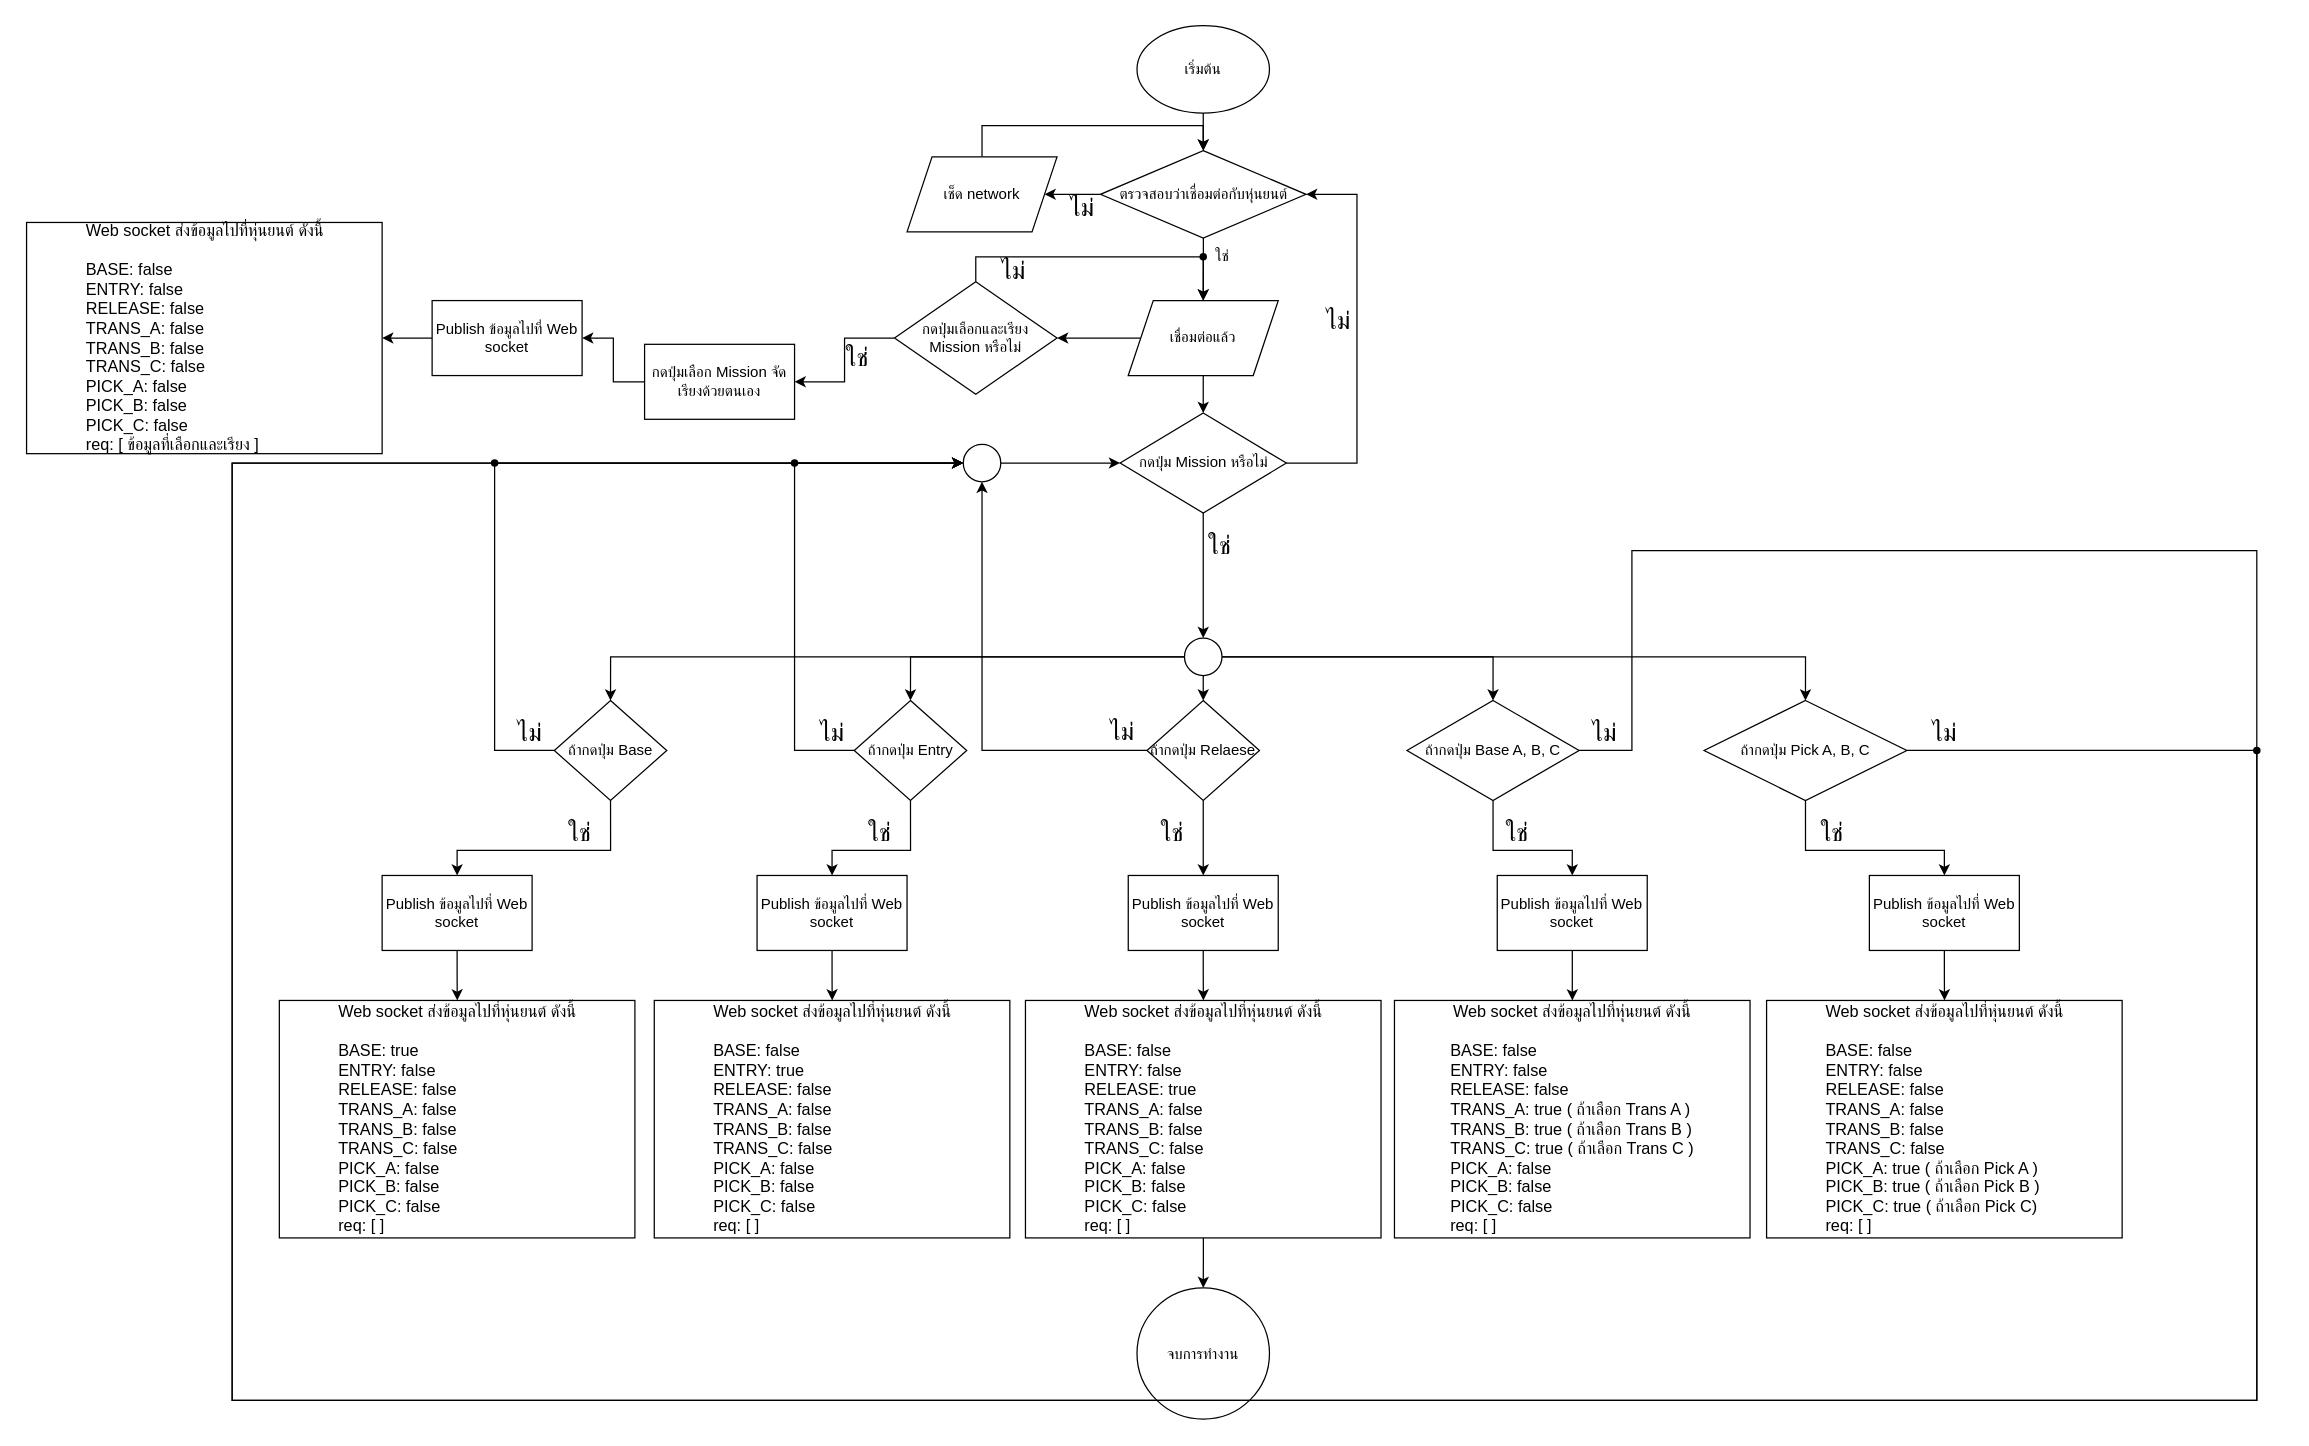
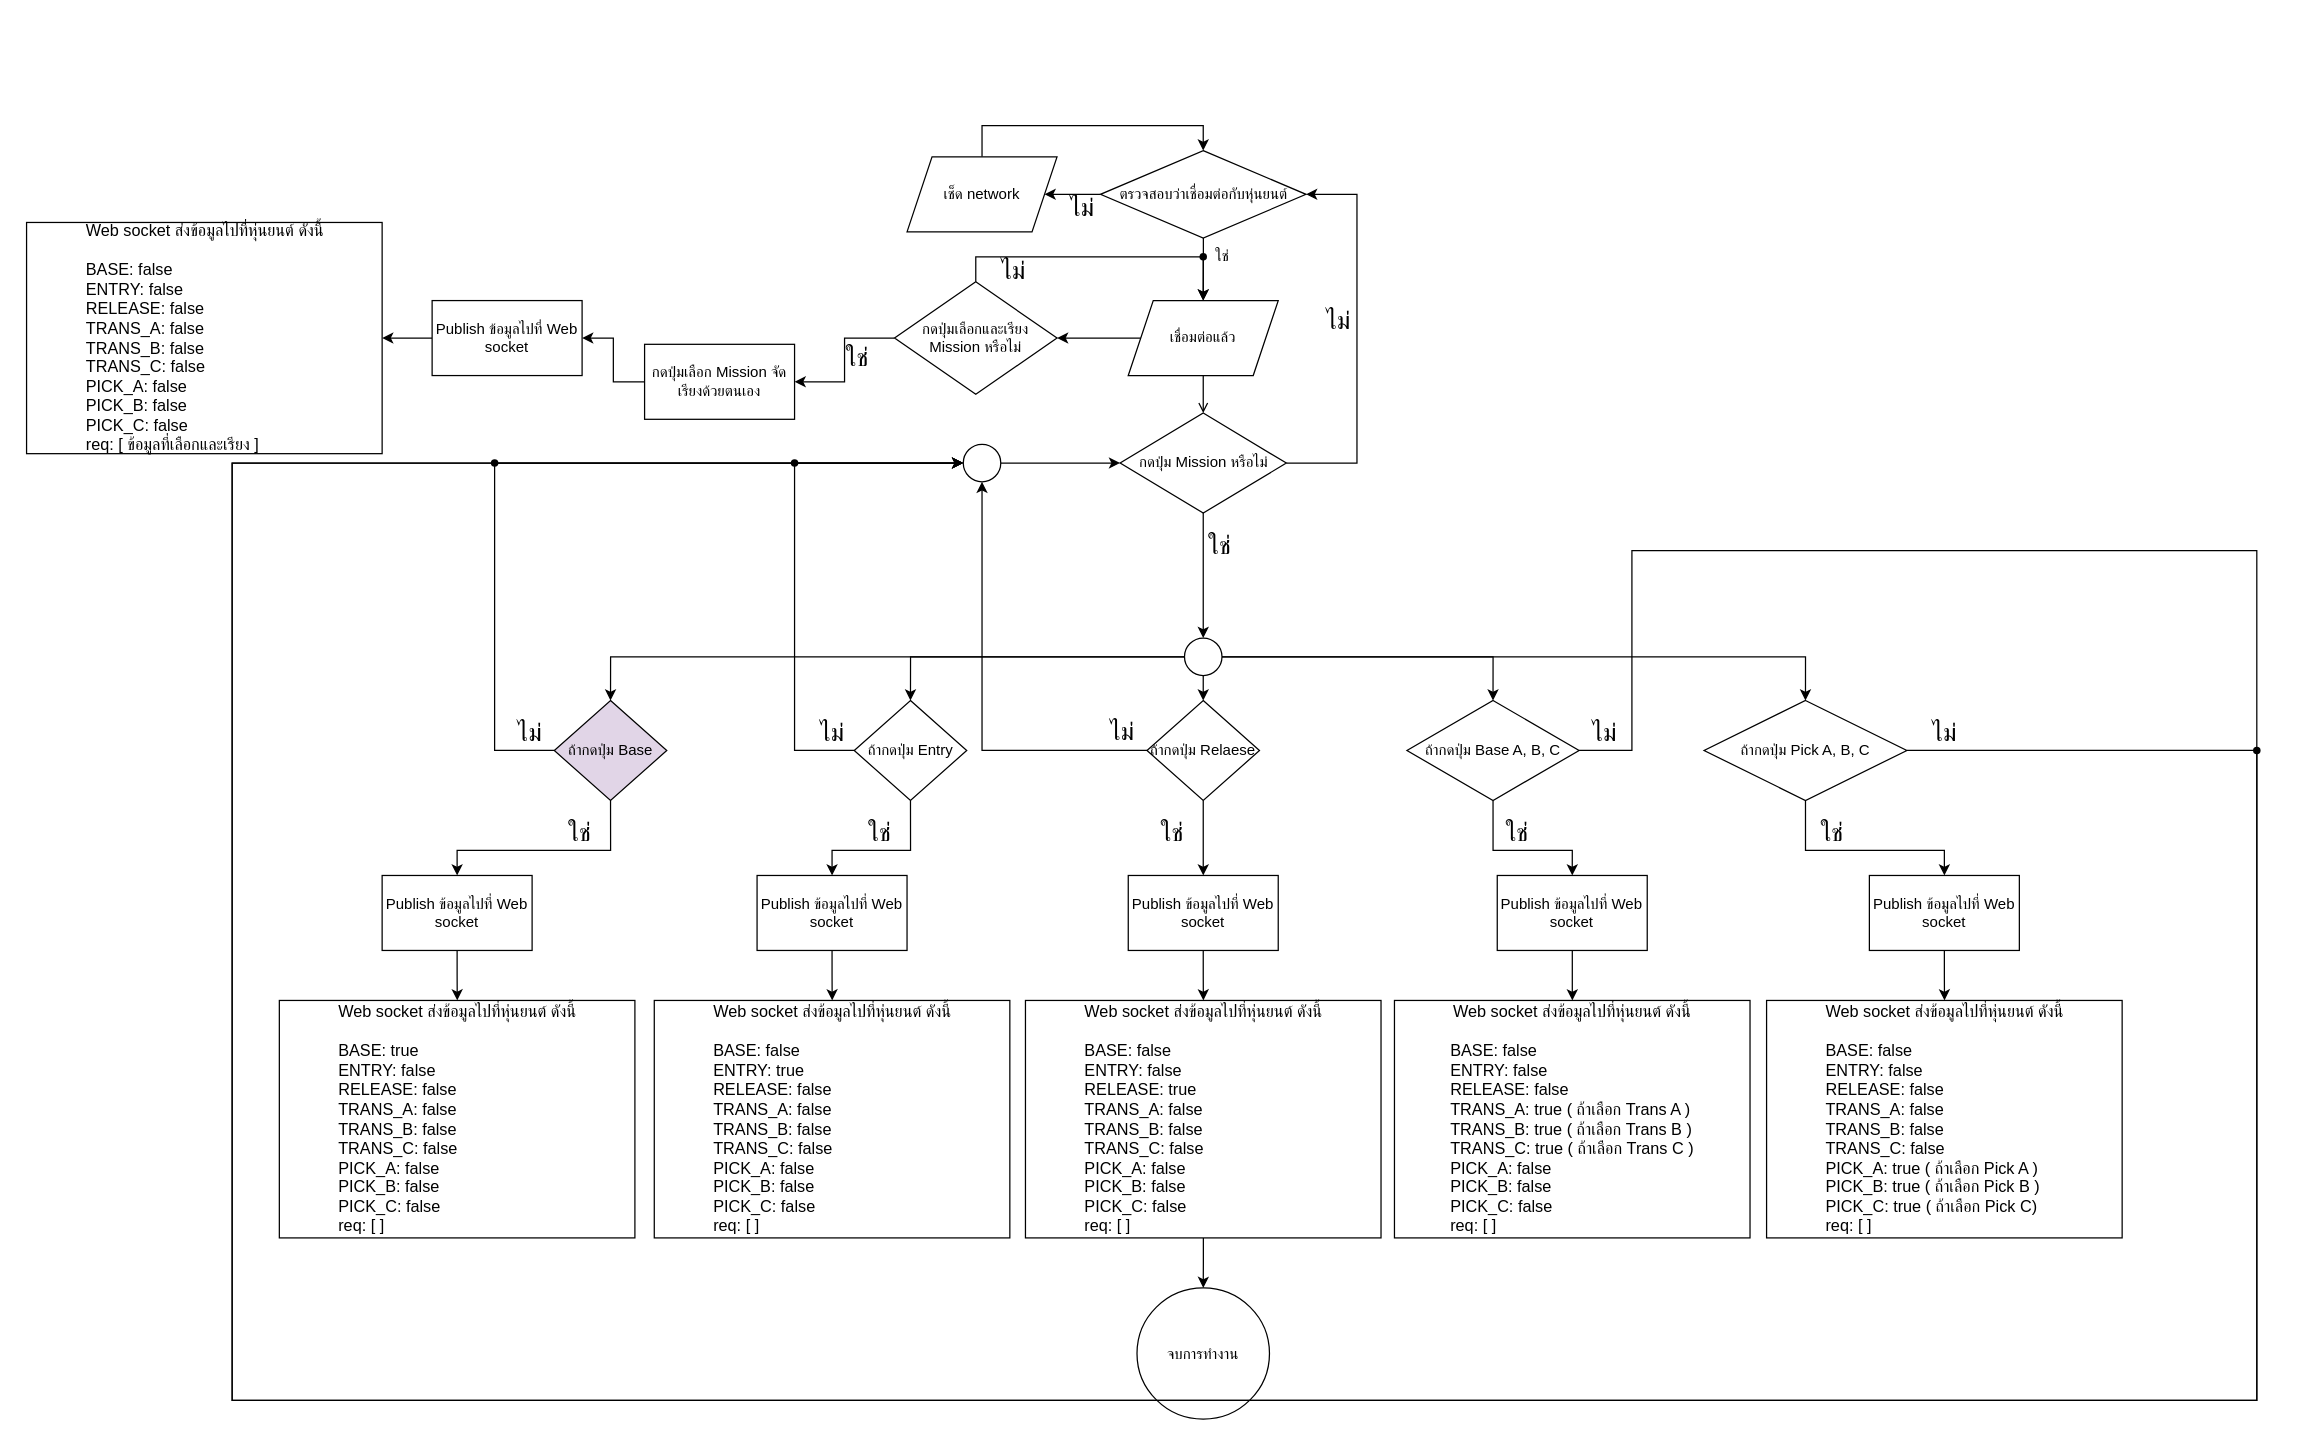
node "เริ่มต้น": removed
edge "เริ่มต้น" -> "ตรวจสอบว่าเชื่อมต่อกับหุ่นยนต์": removed
edge "เชื่อมต่อแล้ว" -> "กดปุ่ม Mission หรือไม่": arrowhead classic -> open
node "ถ้ากดปุ่ม Base": fillcolor #ffffff -> #e1d5e7
